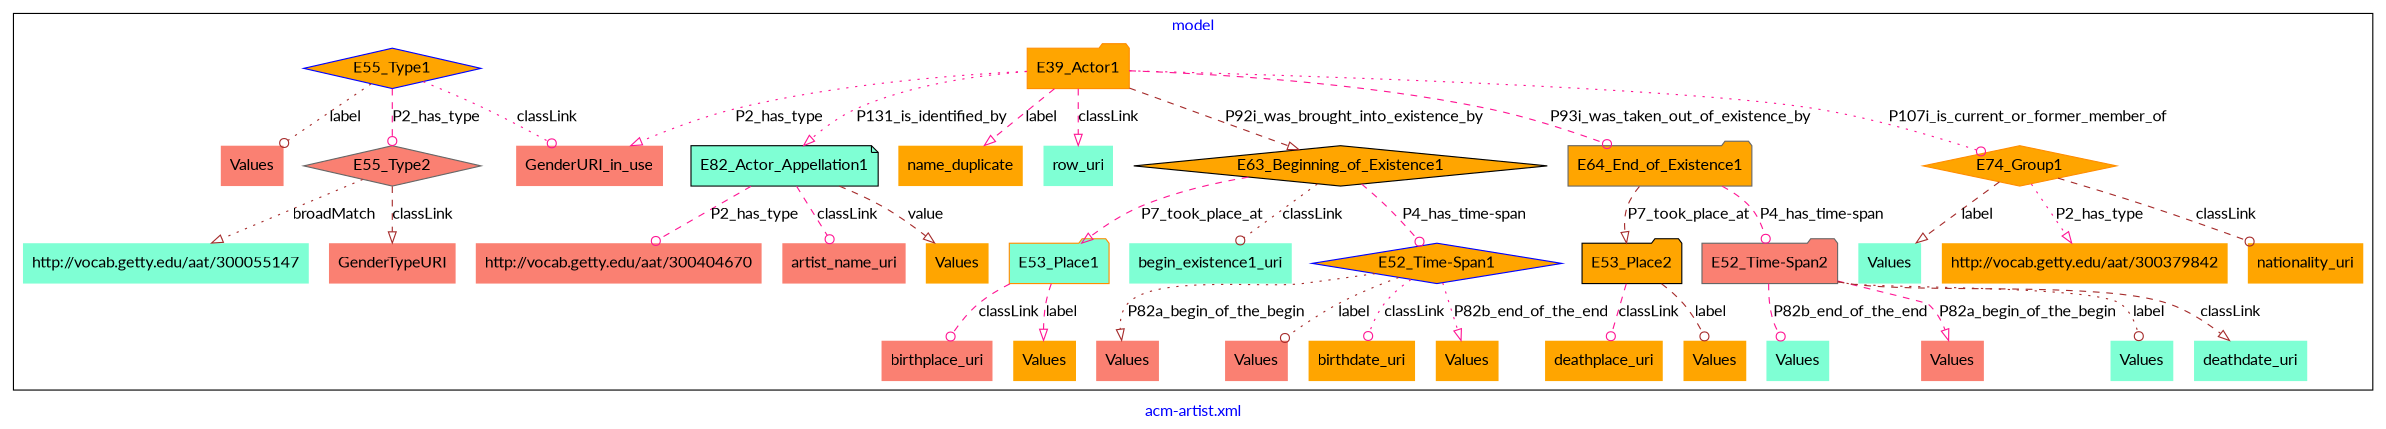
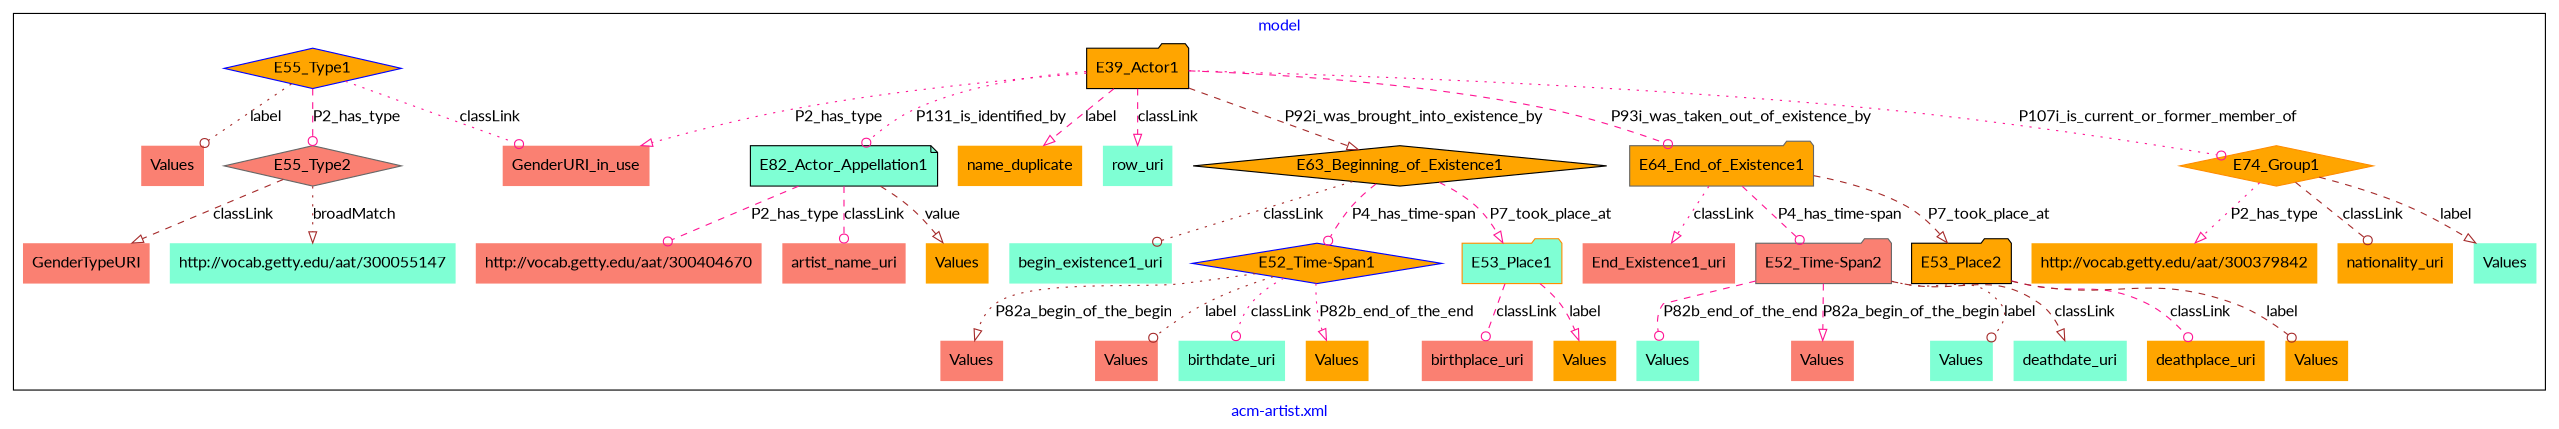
node "E39_Actor1": color darkorange -> black
edge "E39_Actor1" -> "E82_Actor_Appellation1": arrowhead onormal -> odot
node "End_Existence1_uri": added
node "birthdate_uri": fillcolor orange -> aquamarine
